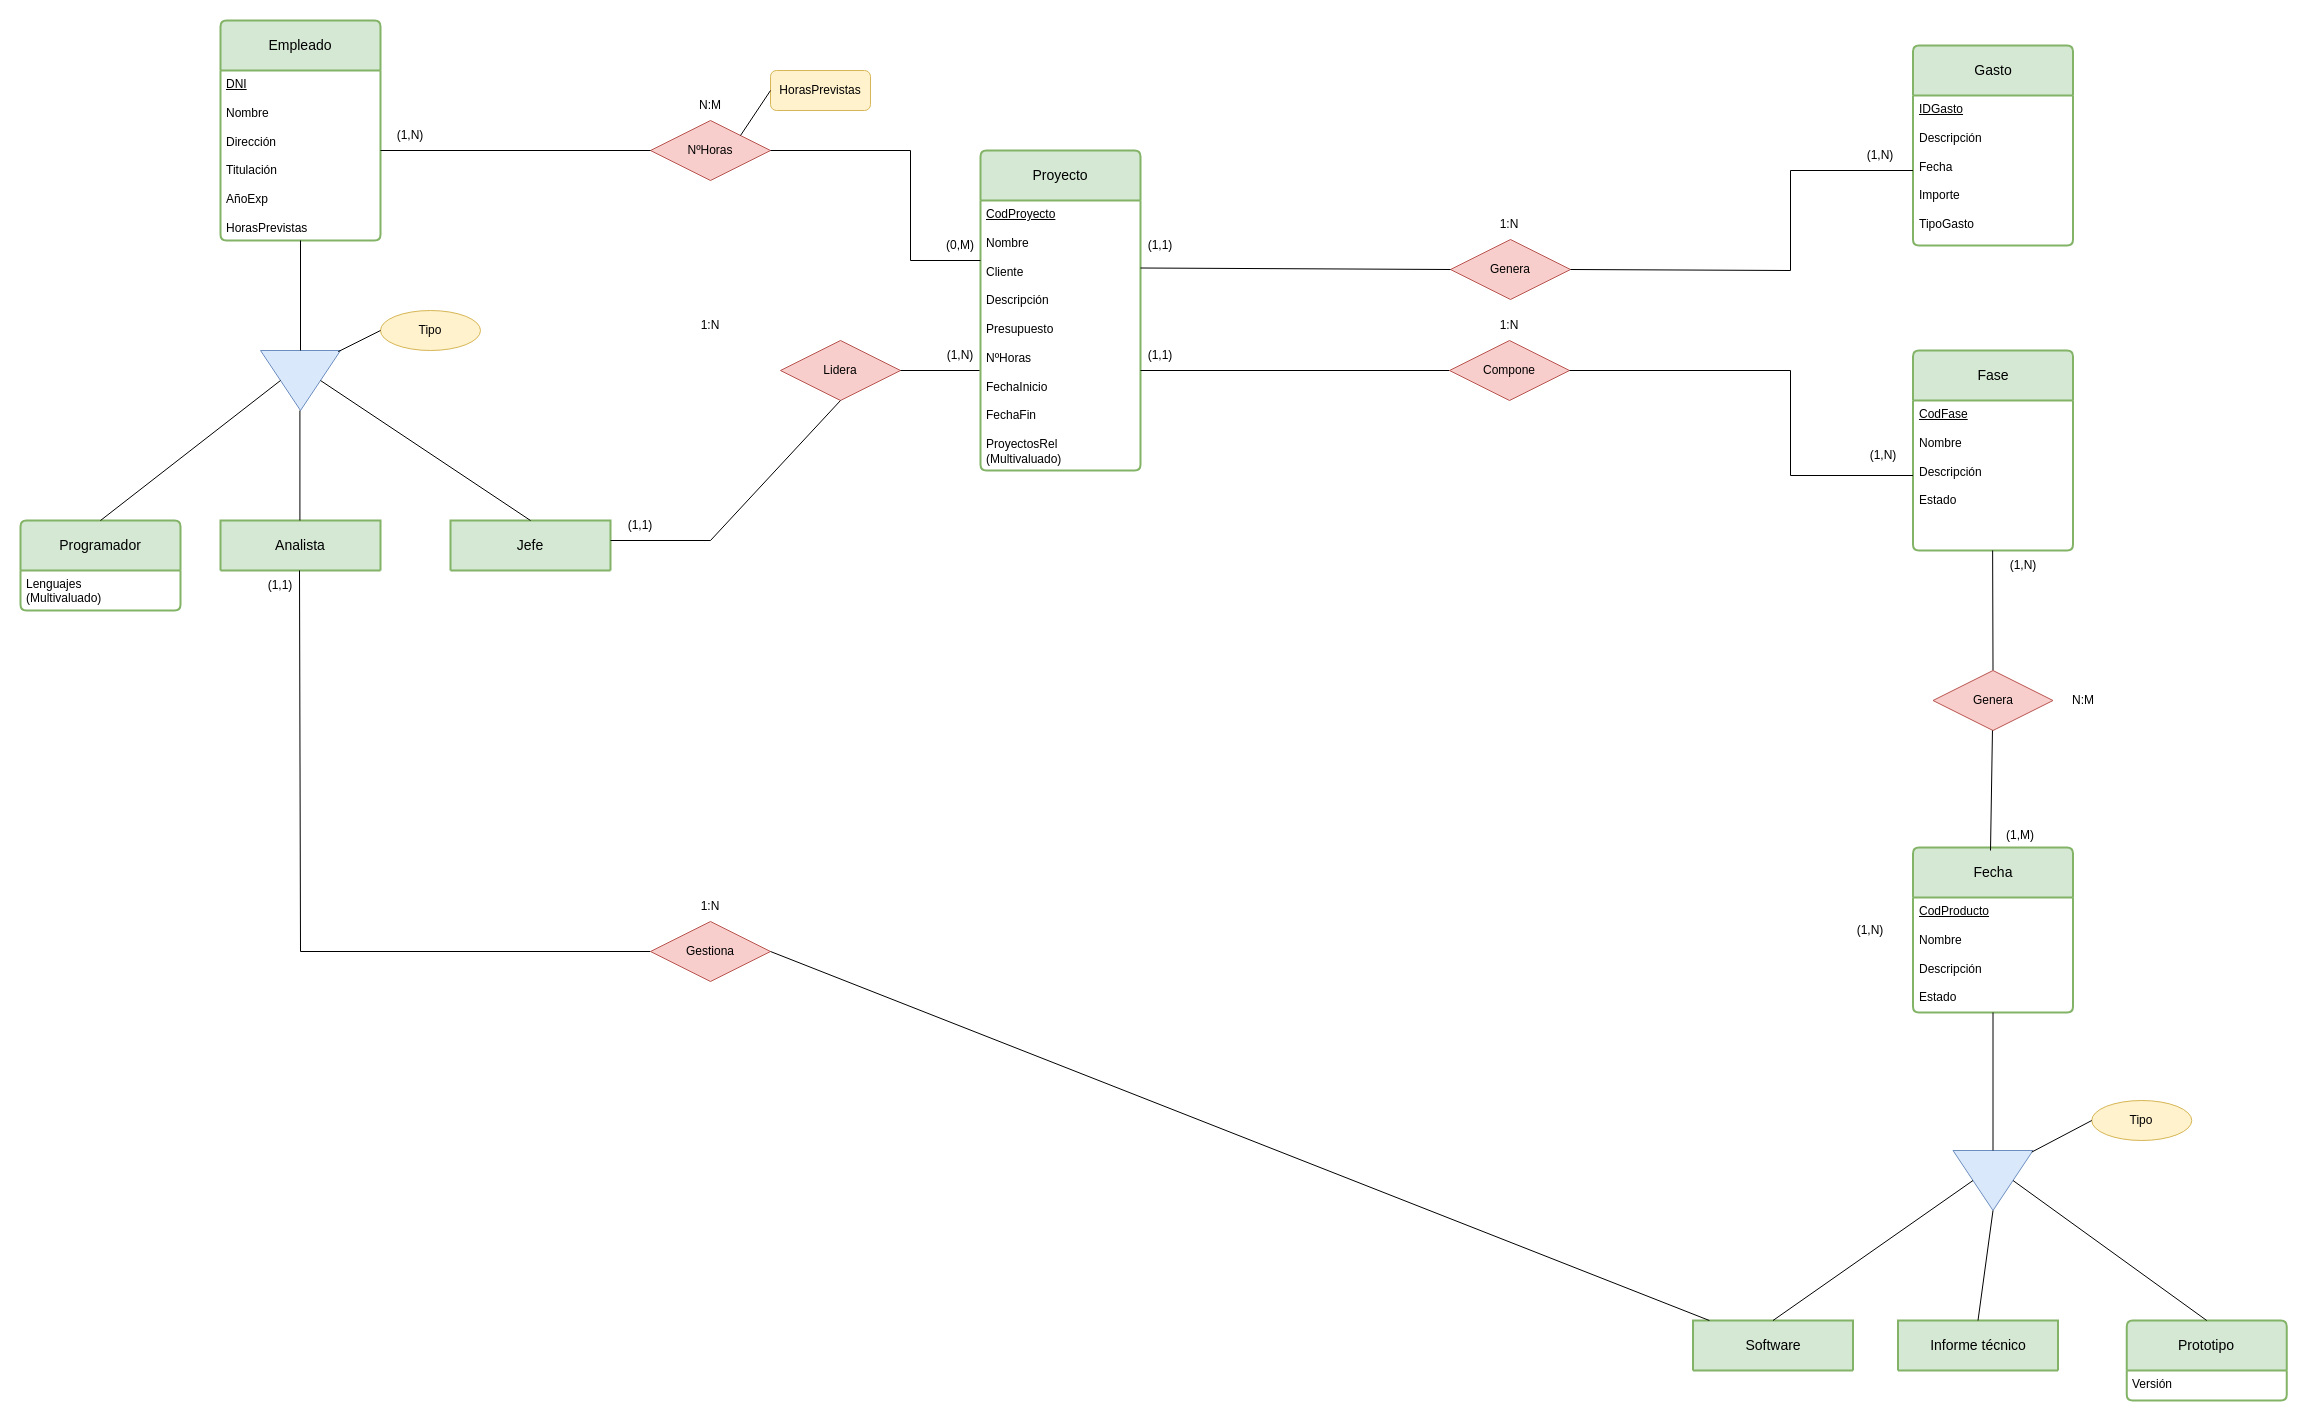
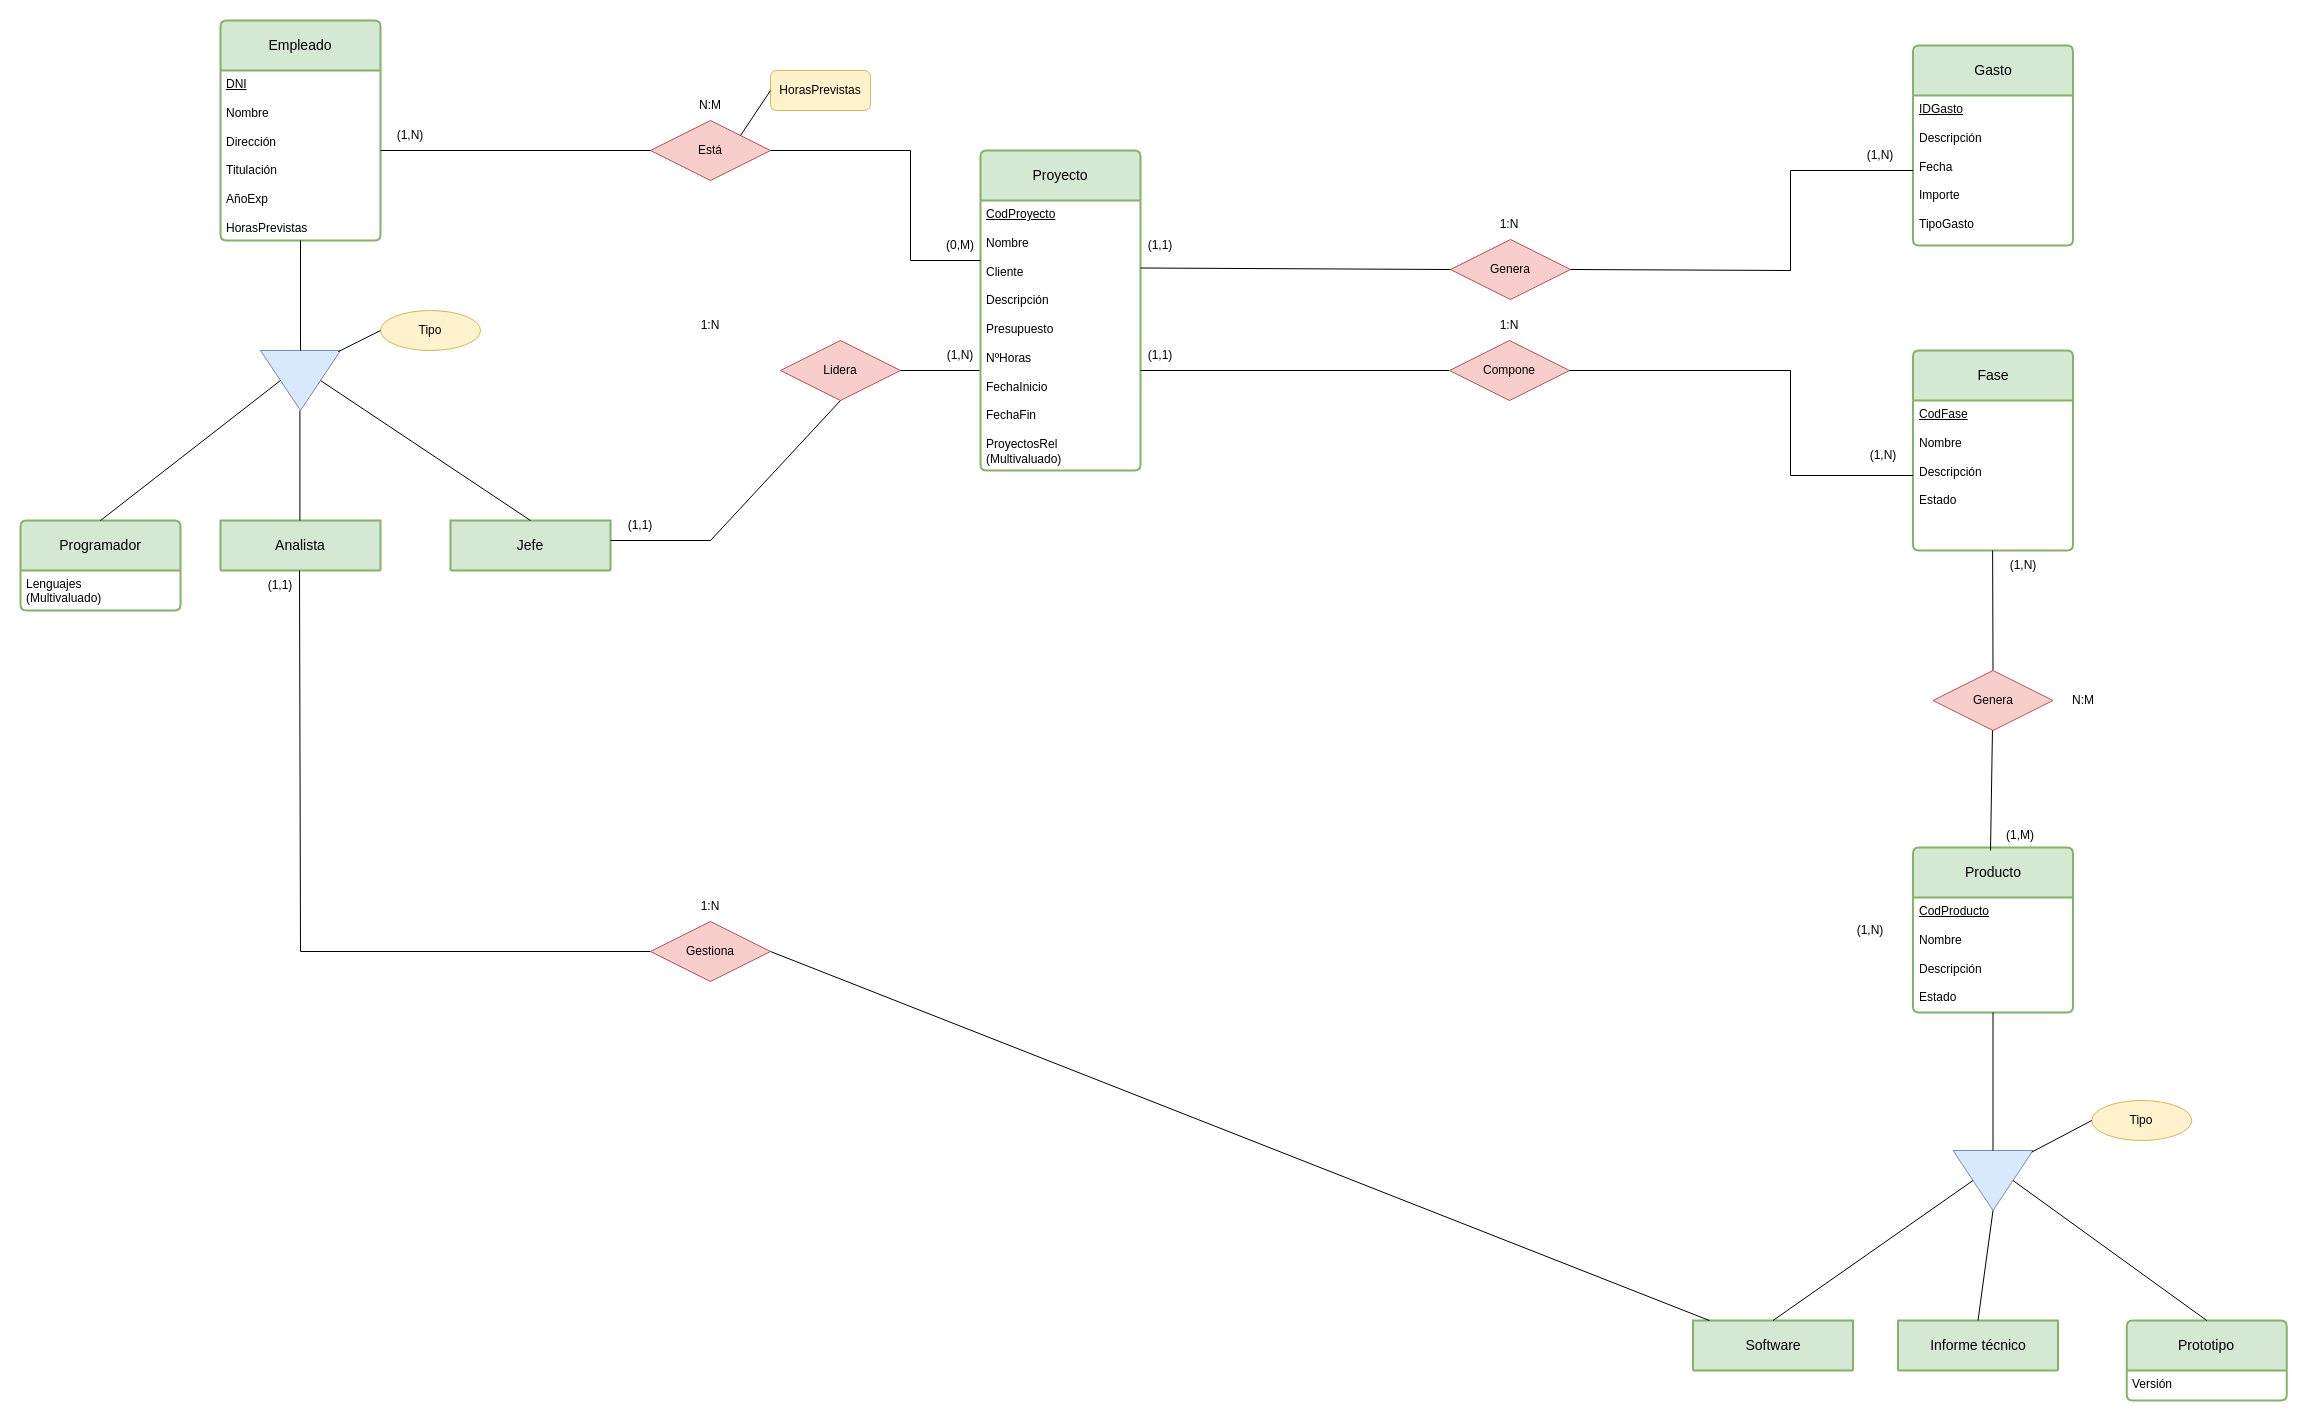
node "NºHoras": label "NºHoras" -> "Está"
node "Fecha": label "Fecha" -> "Producto"
